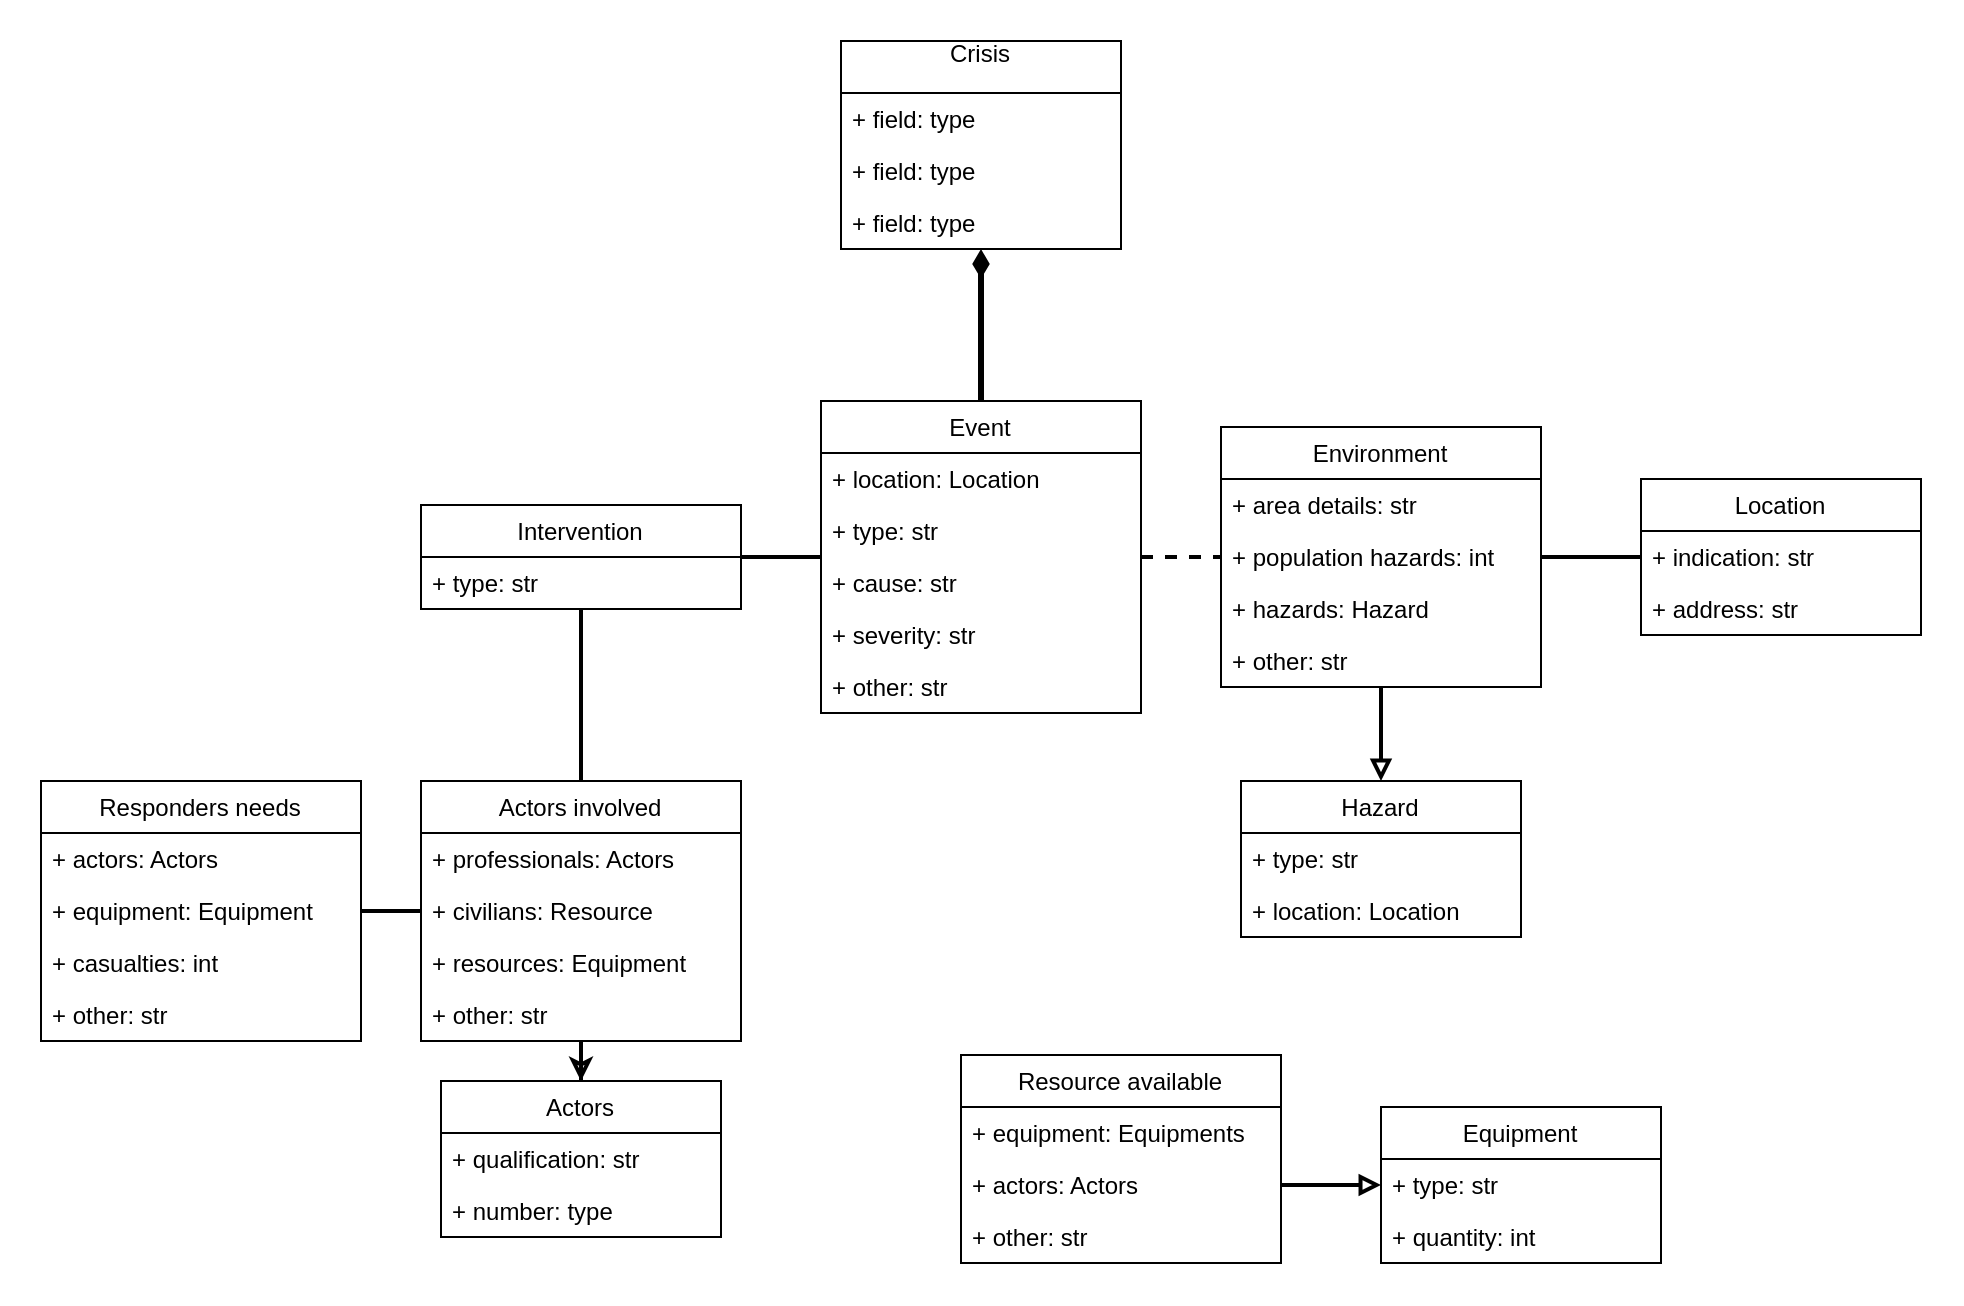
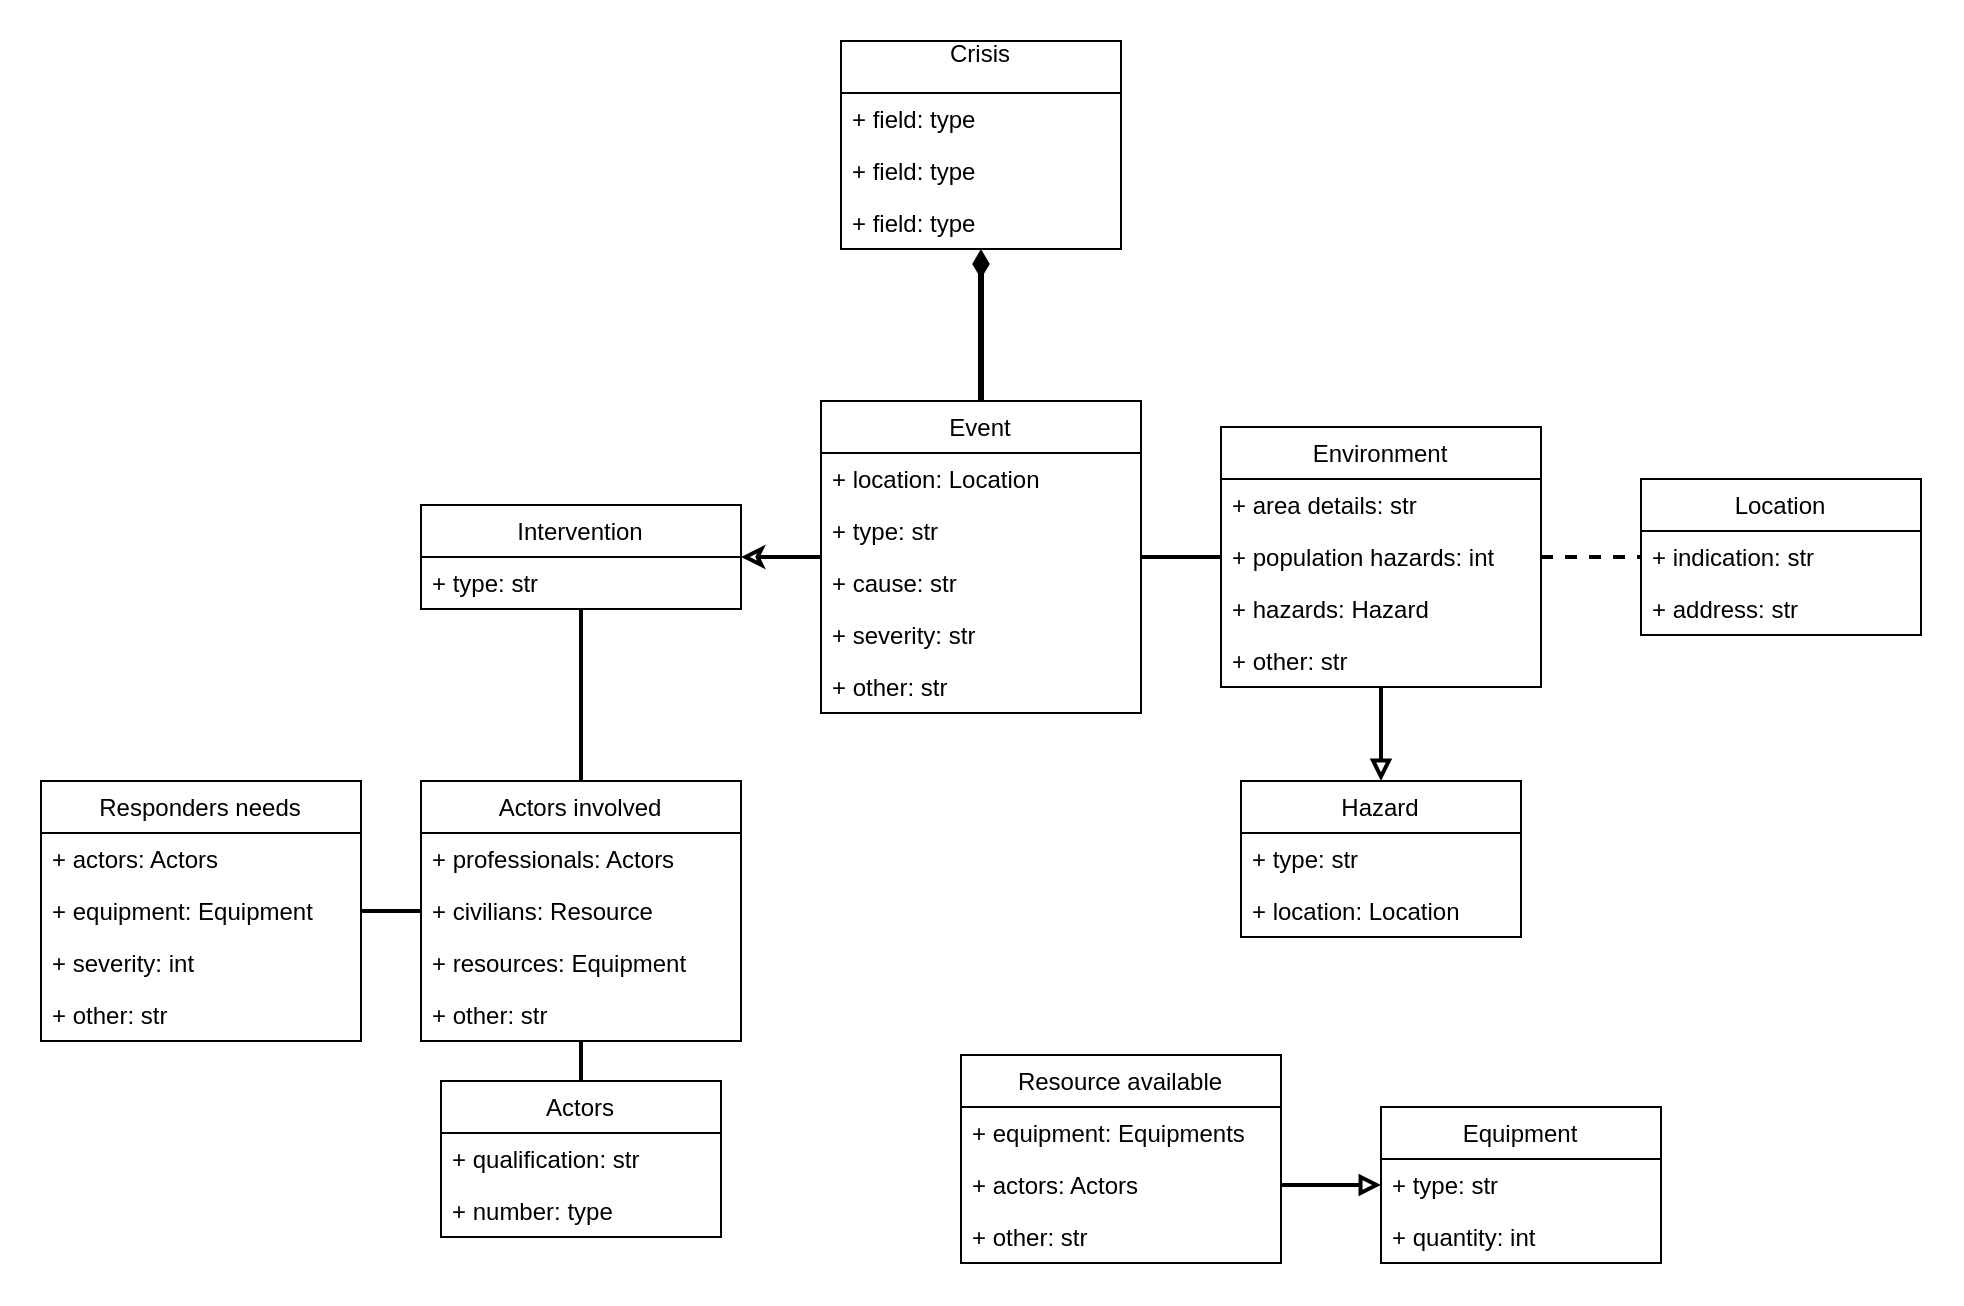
edge "Intervention" -- "Event": arrowhead none -> classic
edge "Event" -- "Environment": style dashed -> solid
edge "Environment" -- "Location": style solid -> dashed
node "+ casualties: int": label "+ casualties: int" -> "+ severity: int"
edge "Actors involved" -> "Actors": arrowhead classic -> none
